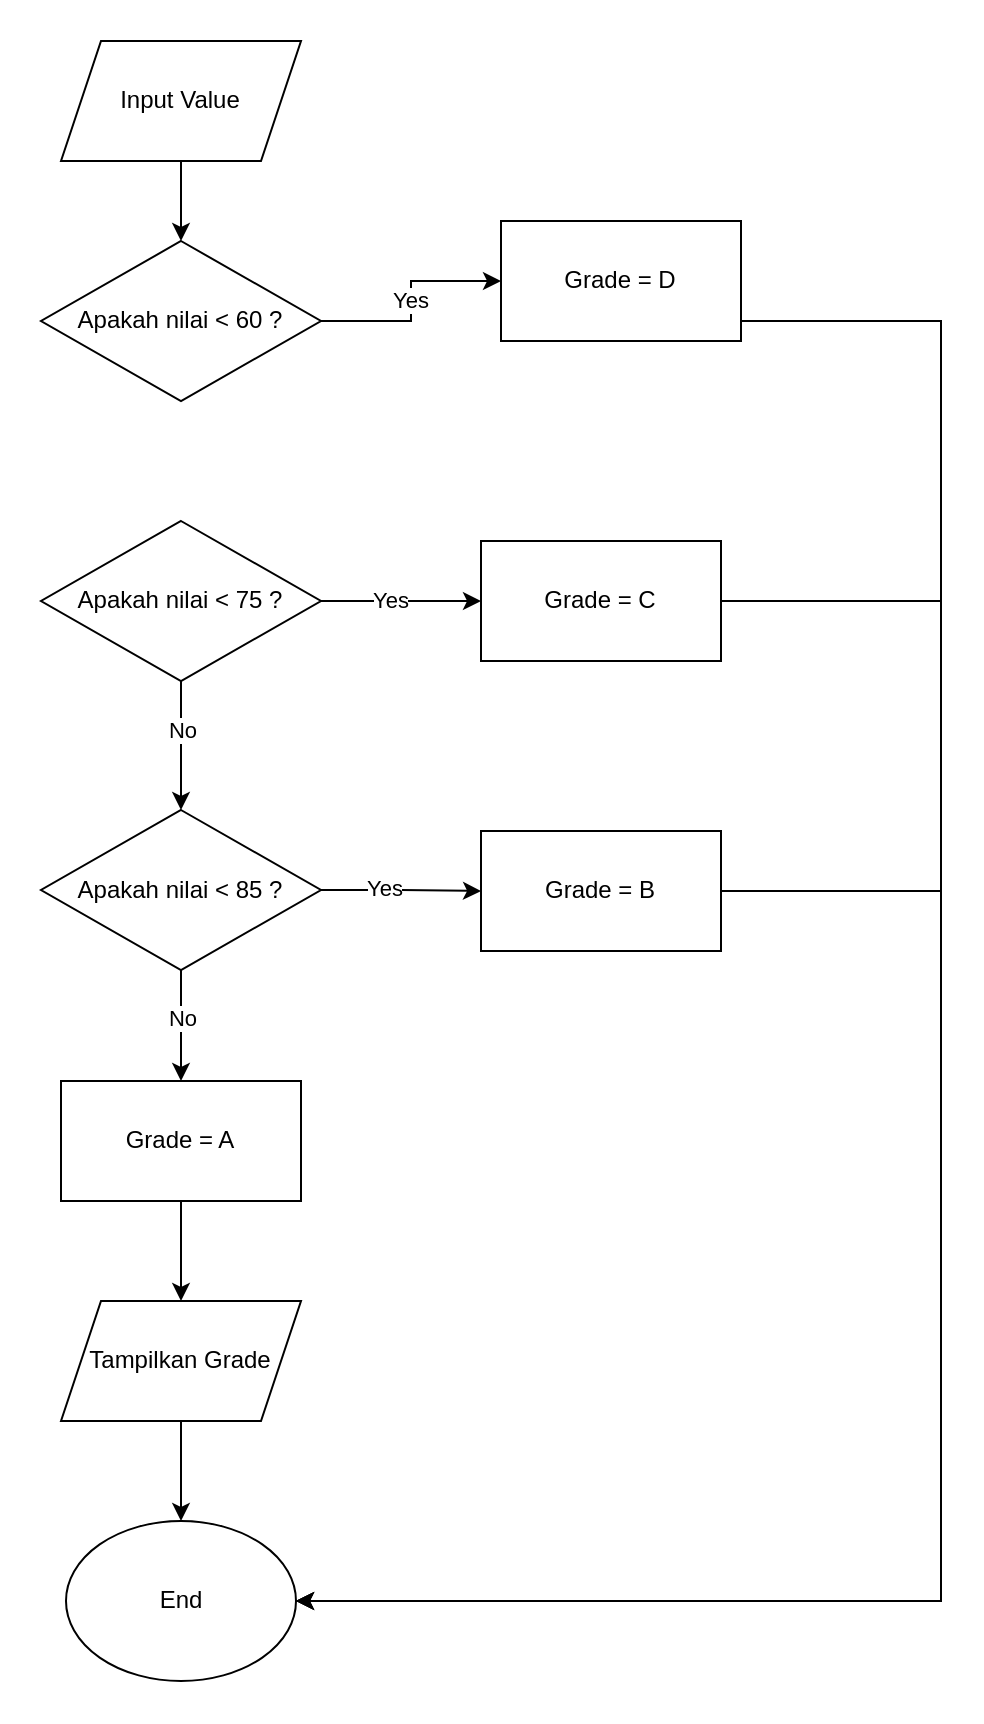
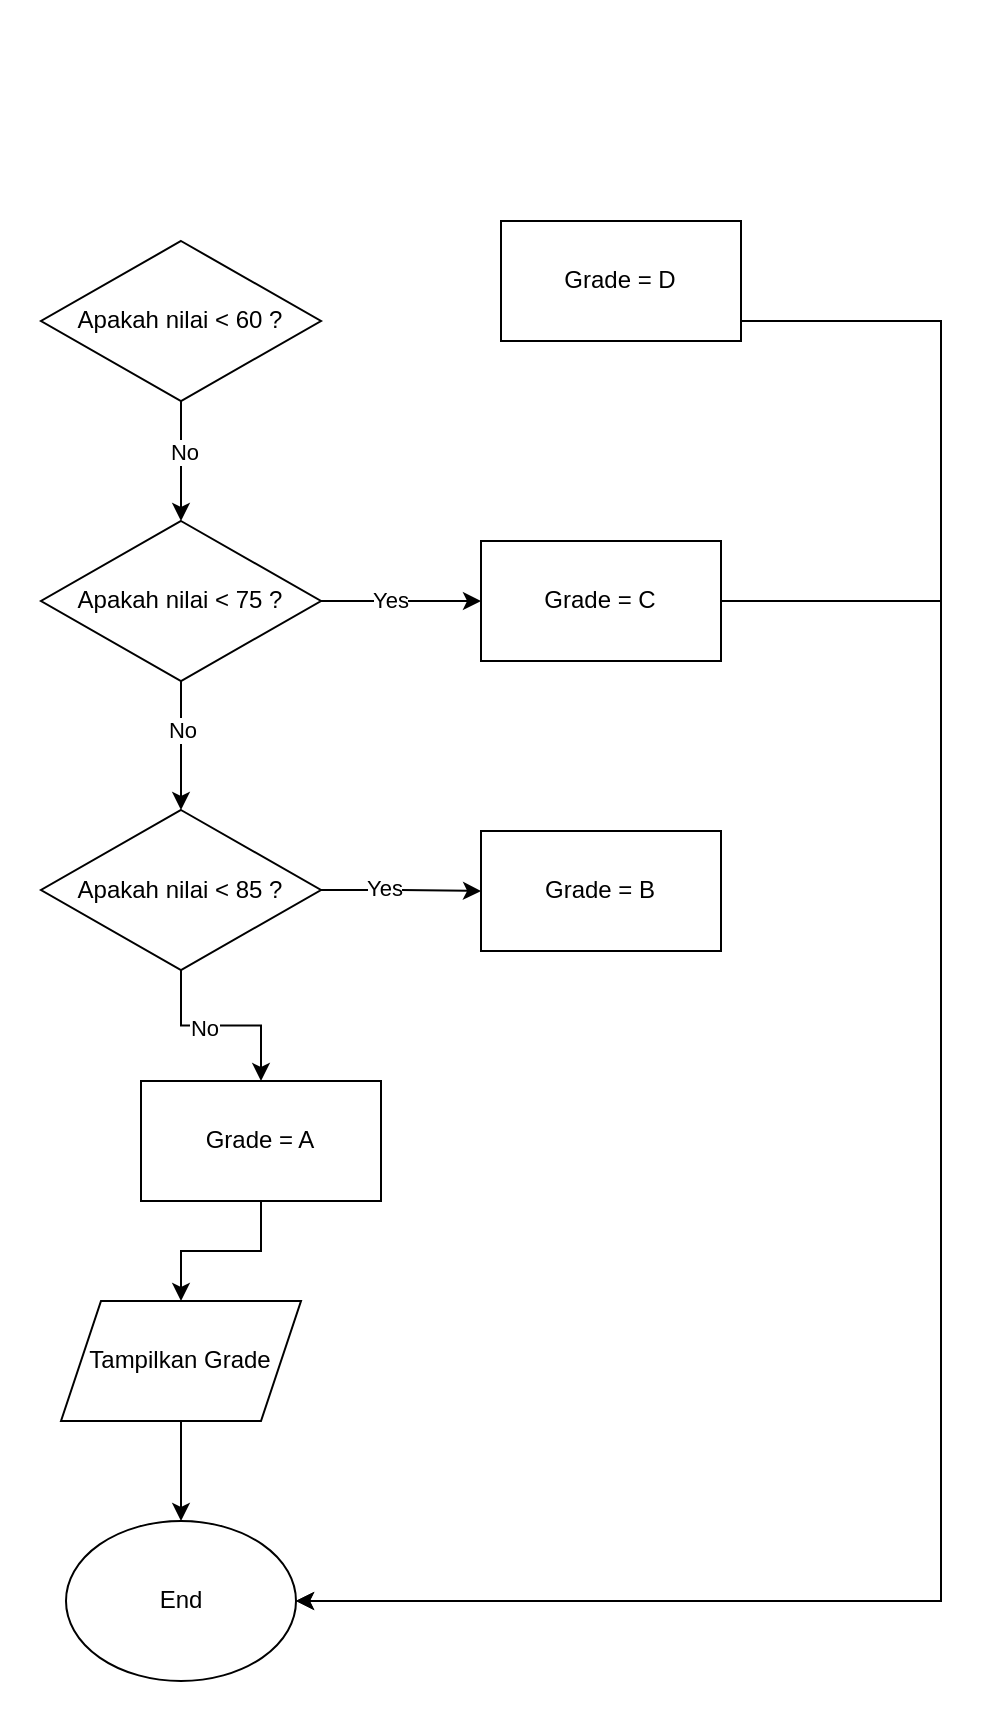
node "Input Value": removed
edge "Input Value" -> "Apakah nilai < 60 ?": removed
edge "Apakah nilai < 60 ?" -> "Grade = D": removed, label "Yes"
edge "Apakah nilai < 60 ?" -> "Apakah nilai < 75 ?": added, label "No"
edge "Grade = B" -> "End": removed
node "Grade = A": moved (181, 1141) -> (261, 1141)
